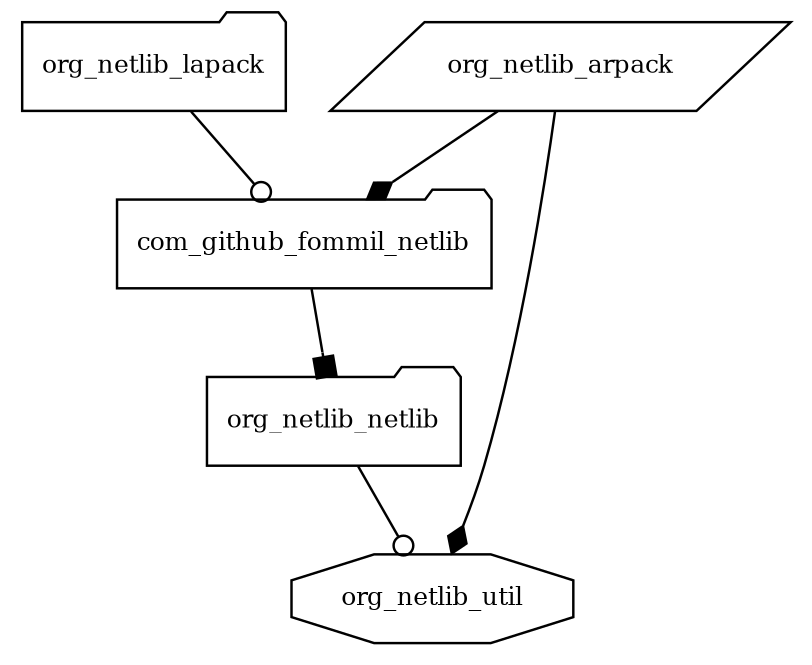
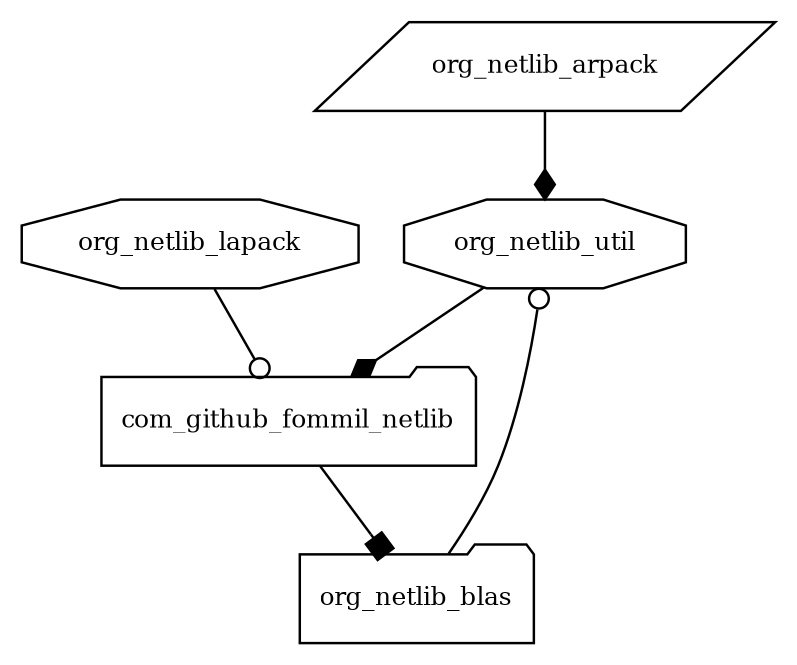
node "org_netlib_lapack": shape folder -> octagon
edge "org_netlib_arpack" -> "com_github_fommil_netlib": now "org_netlib_util" -> "com_github_fommil_netlib"
node "org_netlib_netlib": label "org_netlib_netlib" -> "org_netlib_blas"
